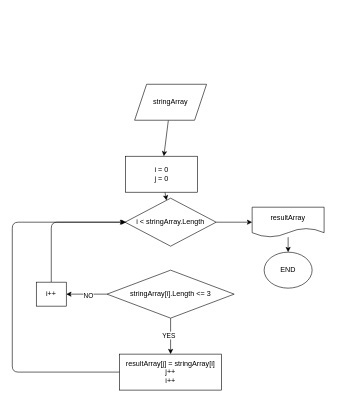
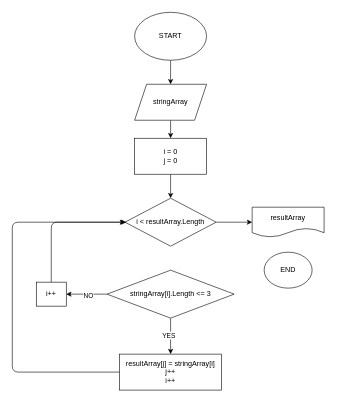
node "START": added
edge "START" -> "stringArray": added
node "i = 0 j = 0": moved (162, 174) -> (171, 156)
node "i < stringArray.Length": label "i < stringArray.Length" -> "i < resultArray.Length"
edge "resultArray" -> "END": removed
